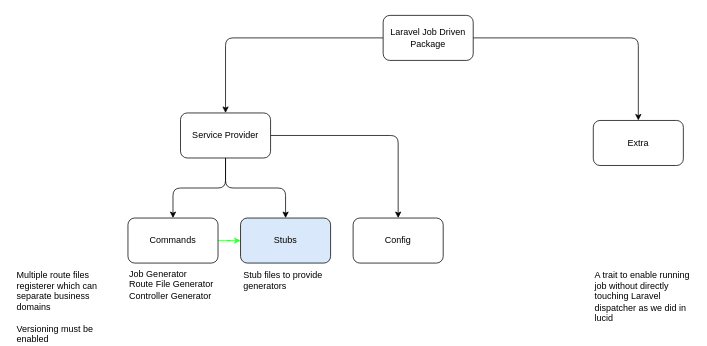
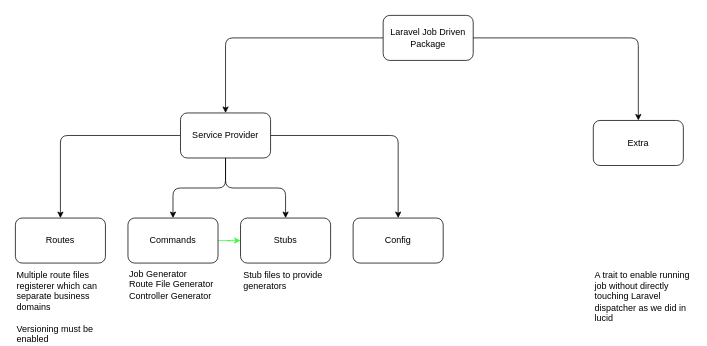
edge "Service Provider" -> "Routes": added
node "Routes": added
node "Stubs": fillcolor #dae8fc -> #ffffff
